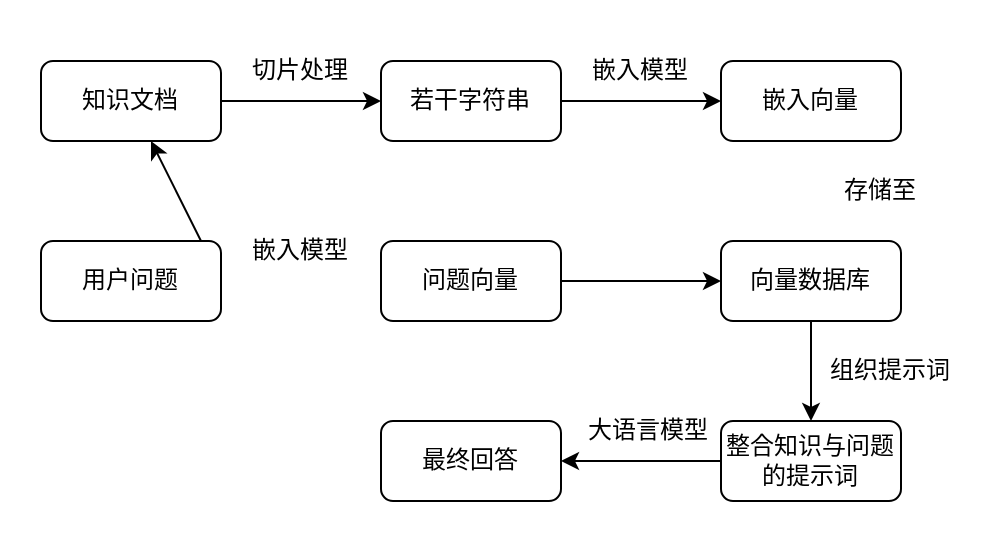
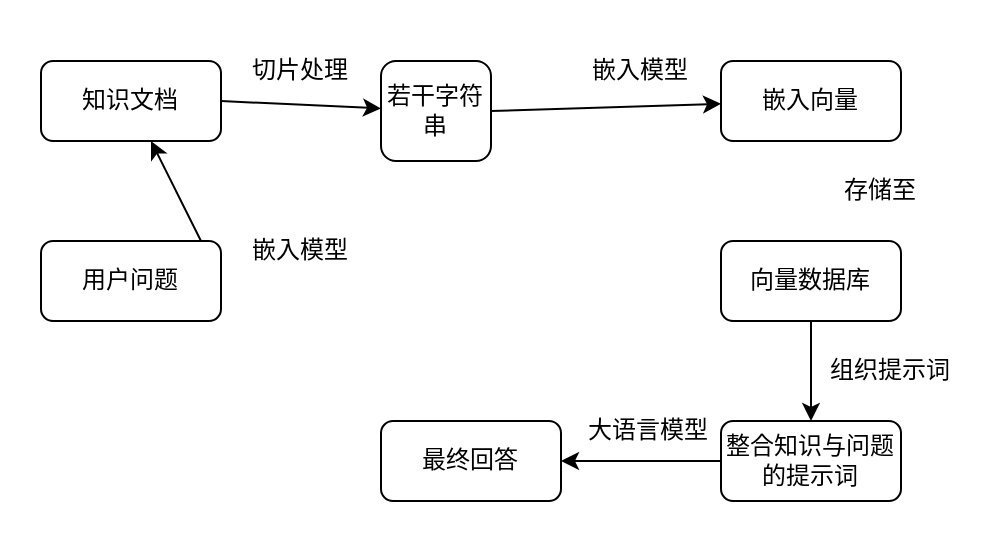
node "若干字符串": size 180x80 -> 110x100
node "问题向量": removed
edge "问题向量" -> "向量数据库": removed
